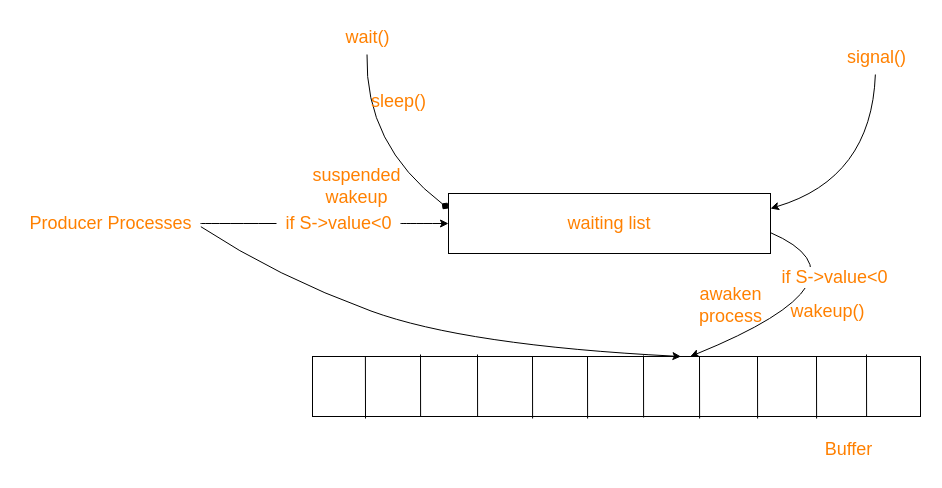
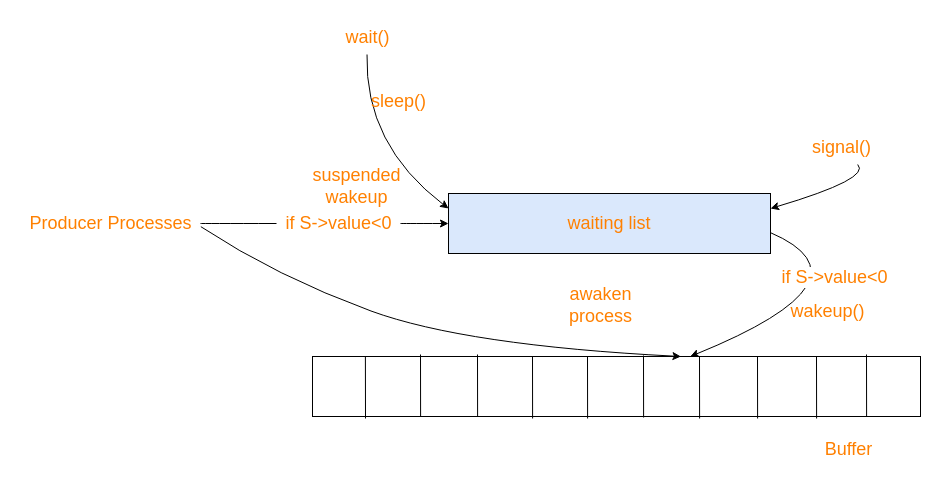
node "signal()": moved (876, 58) -> (841, 148)
edge "wait()" -> "waiting list": arrowhead diamond -> classic
node "waiting list": fillcolor #ffffff -> #dae8fc
node "awaken process": moved (730, 305) -> (600, 305)
